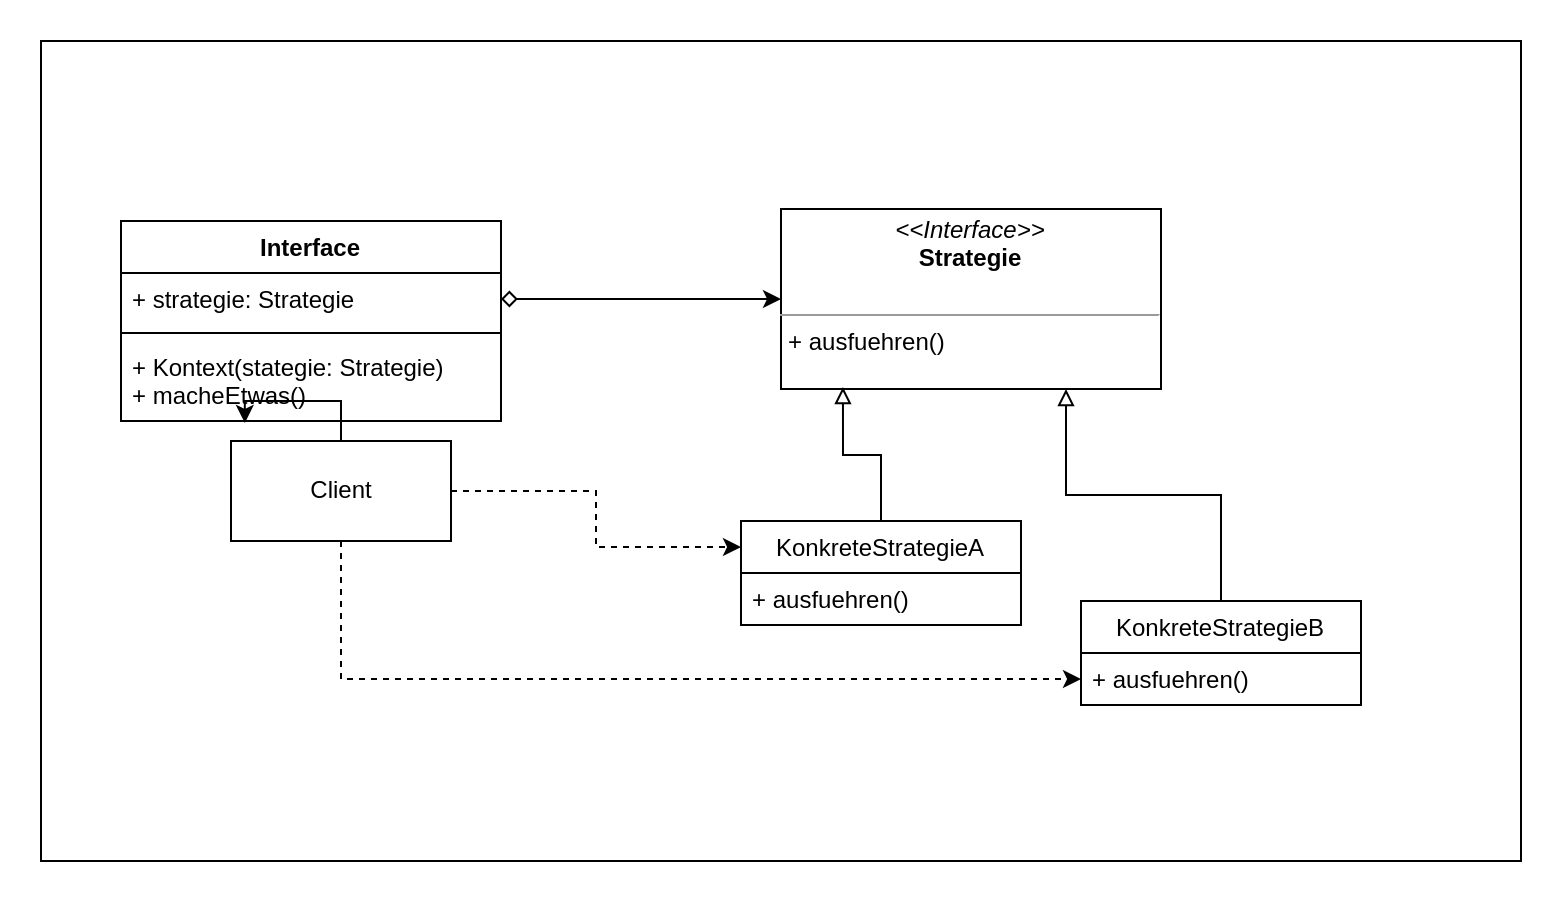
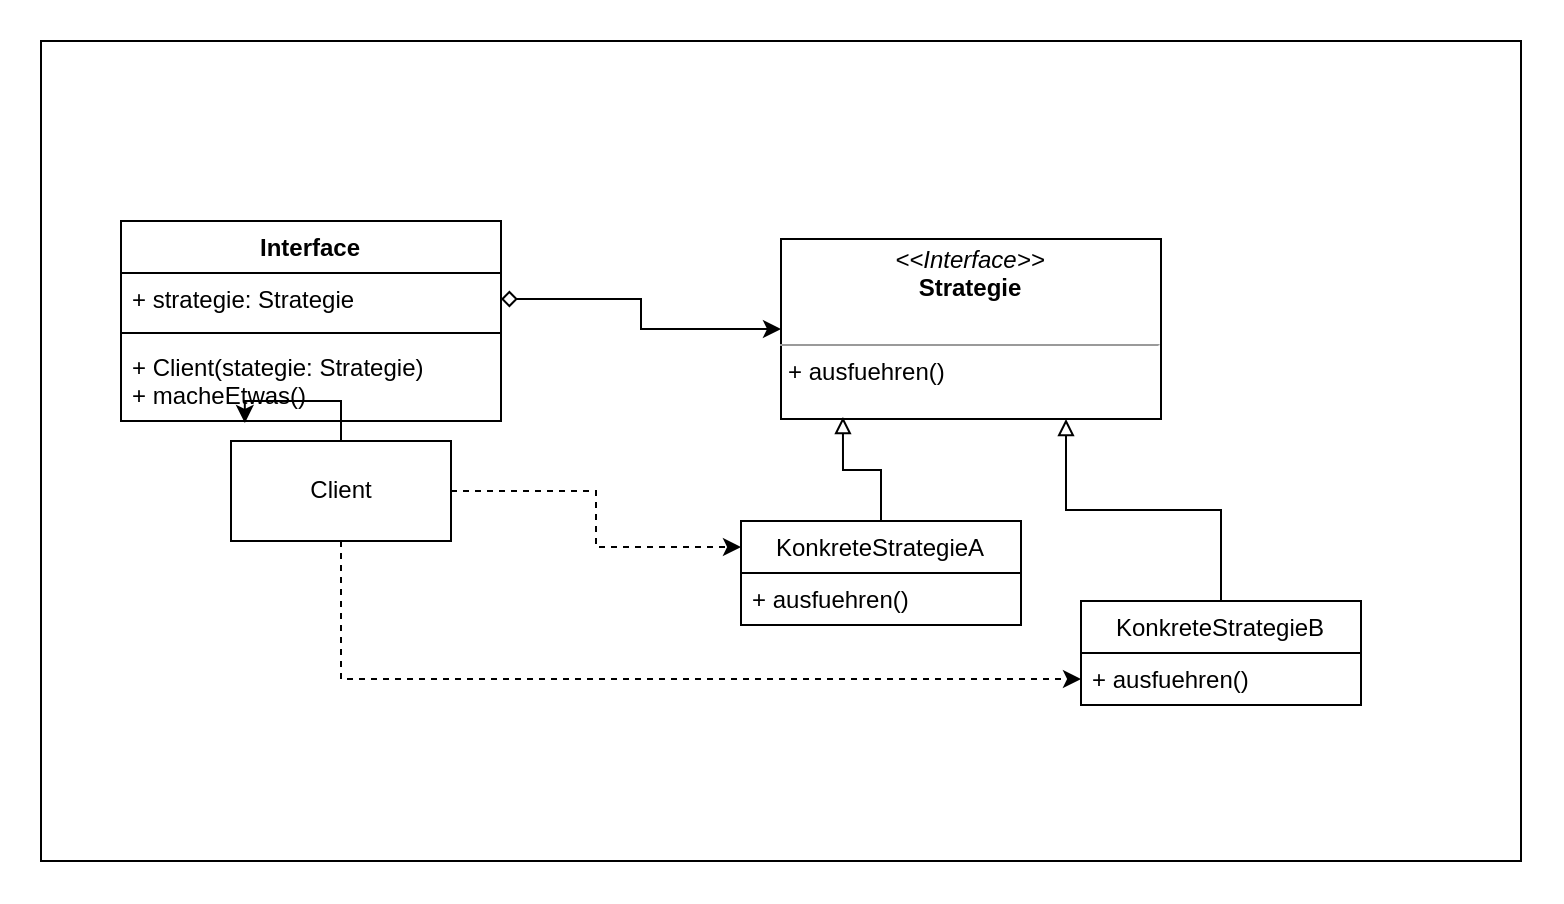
node "<<Interface>> Strategie + ausfuehren()": moved (971, 299) -> (971, 329)
node "+ Kontext(stategie: Strategie) + macheEtwas()": label "+ Kontext(stategie: Strategie) + macheEtwas()" -> "+ Client(stategie: Strategie) + macheEtwas()"
